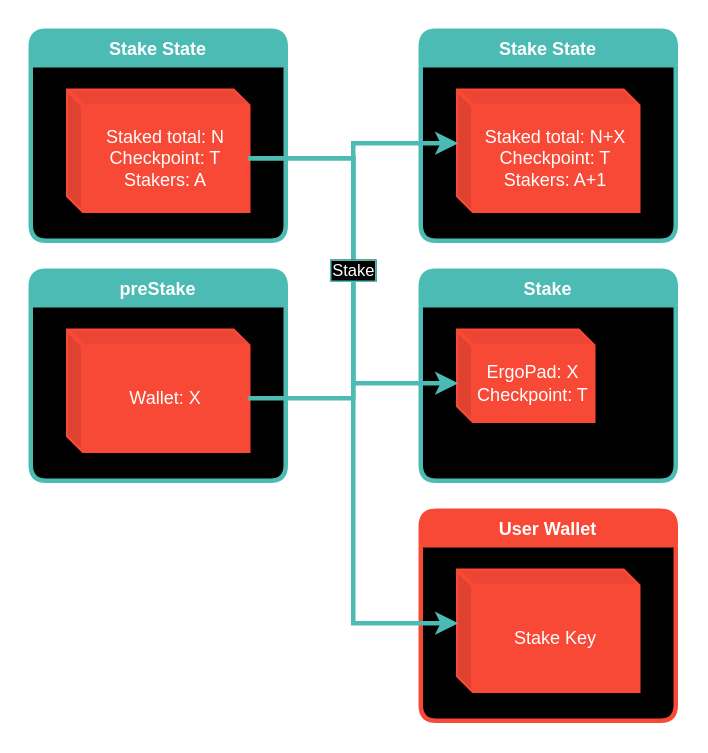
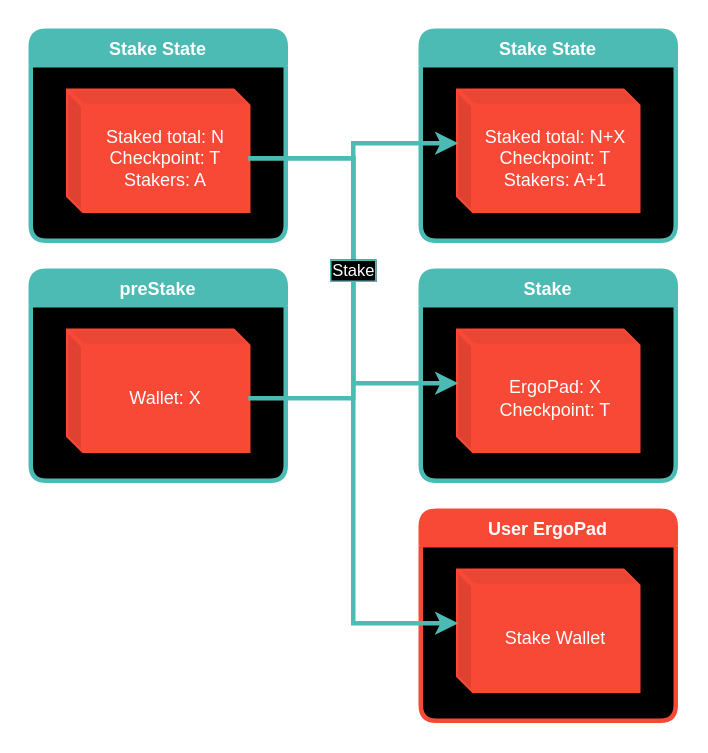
node "ErgoPad: X Checkpoint: T": size 135x90 -> 180x120
node "User Wallet": label "User Wallet" -> "User ErgoPad"
node "Stake Key": label "Stake Key" -> "Stake Wallet"
